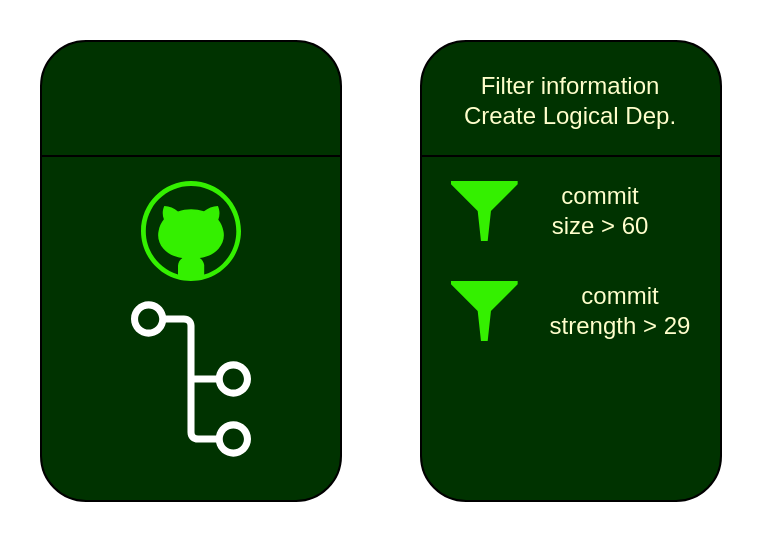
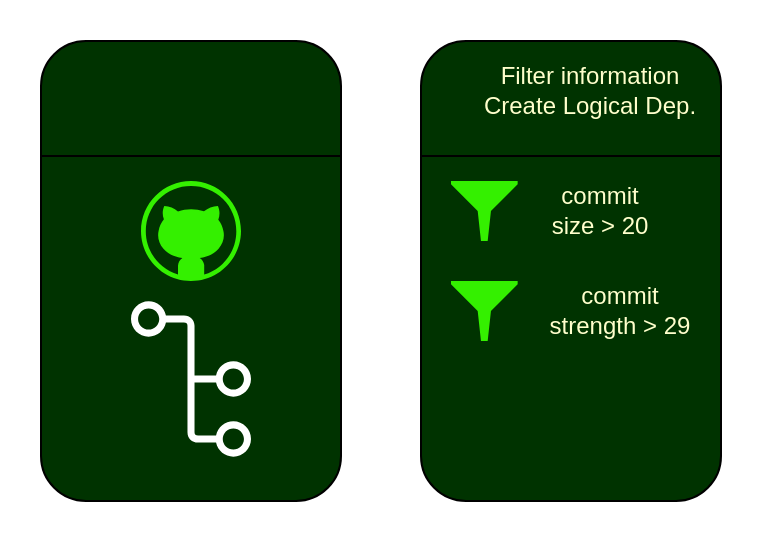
node "Filter information Create Logical Dep.": moved (571, 101) -> (591, 91)
node "commit size > 60": label "commit size > 60" -> "commit size > 20"
